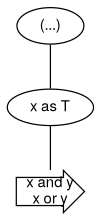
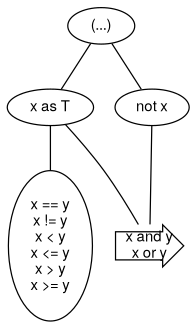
node "not x": added
node "x == y": added
